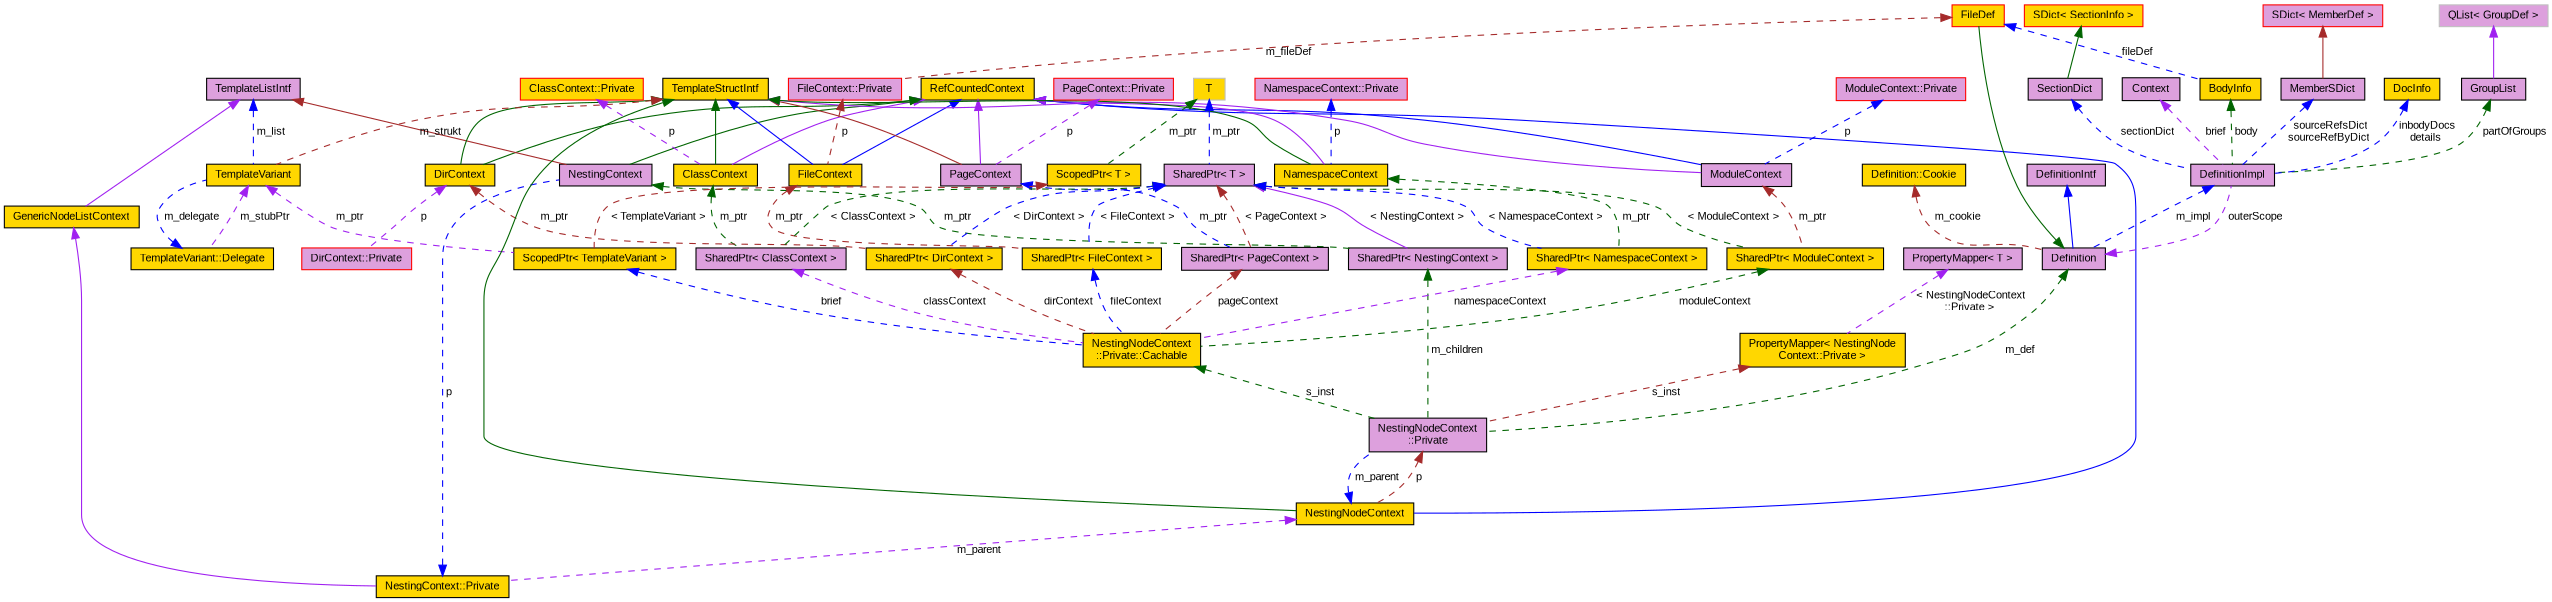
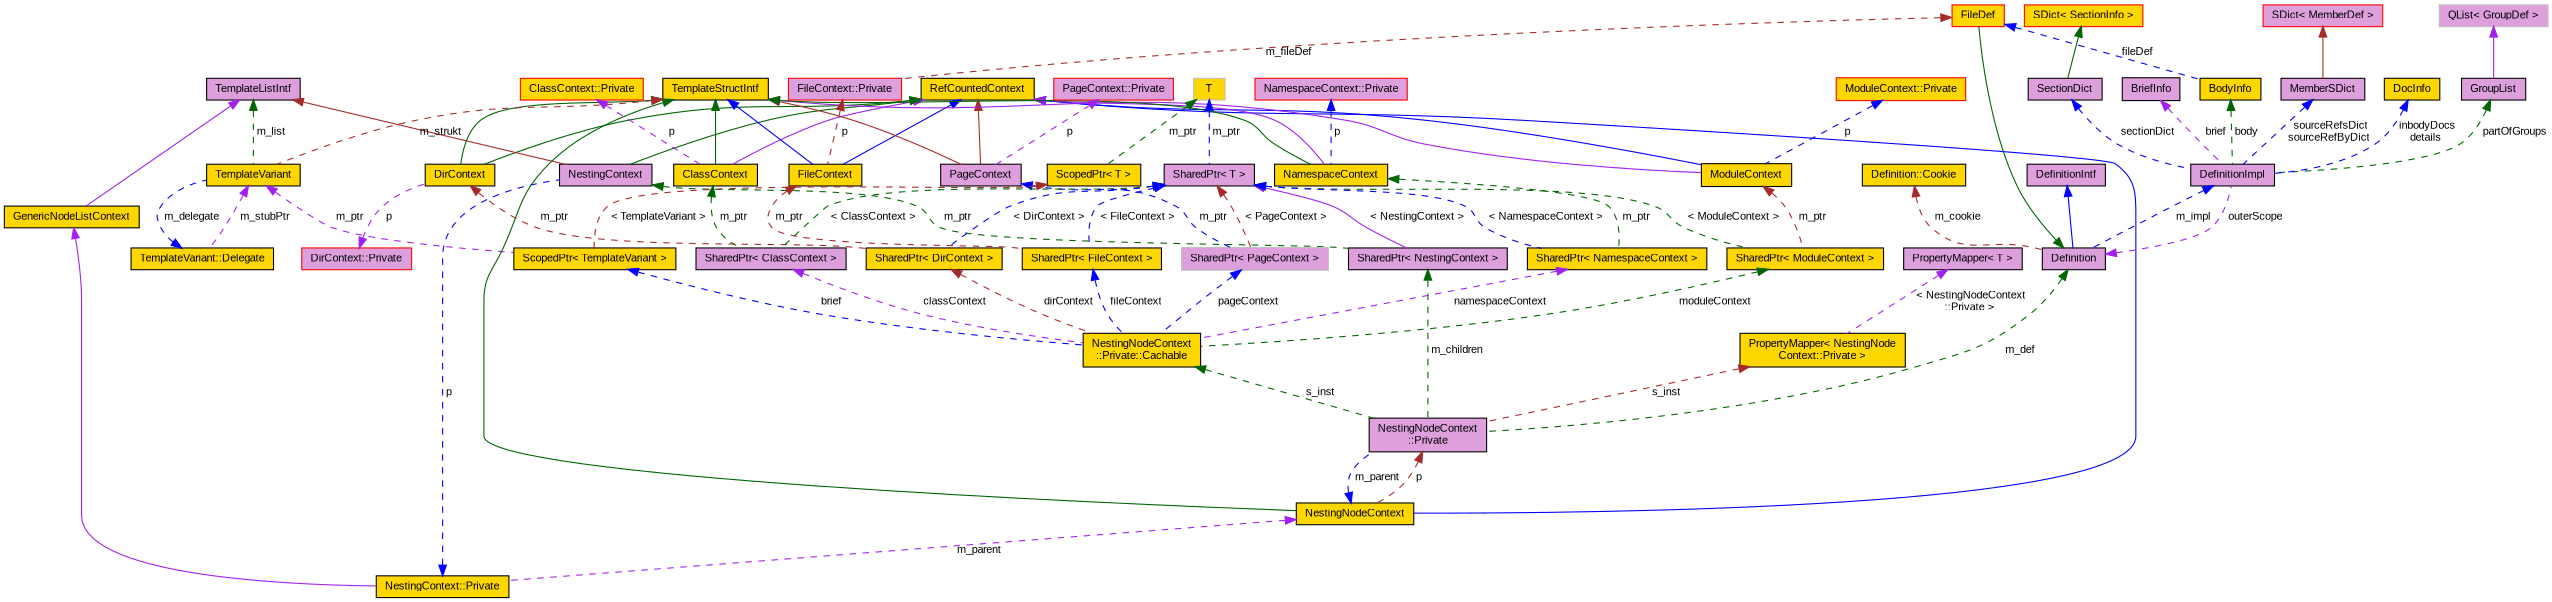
node "ModuleContext::Private": fillcolor plum -> gold
node "Context": label "Context" -> "BriefInfo"
edge "TemplateVariant" -> "TemplateListIntf": color blue -> darkgreen
edge "PageContext" -> "RefCountedContext": color purple -> brown
node "ModuleContext": fillcolor plum -> gold
edge "DirContext::Private" -> "DirContext": reversed
node "SharedPtr< PageContext >": color black -> grey75
edge "NestingNodeContext ::Private::Cachable" -> "SharedPtr< PageContext >": color brown -> blue
